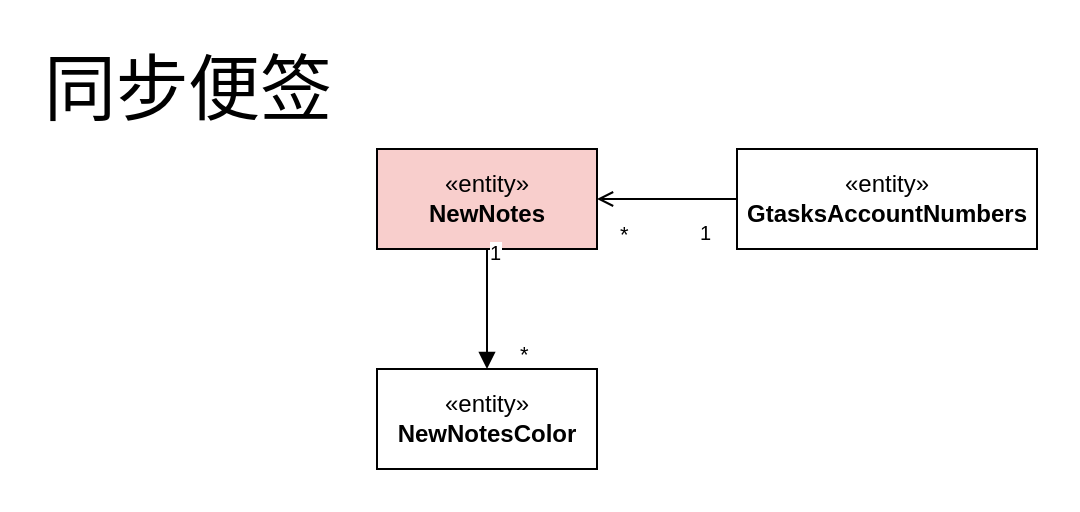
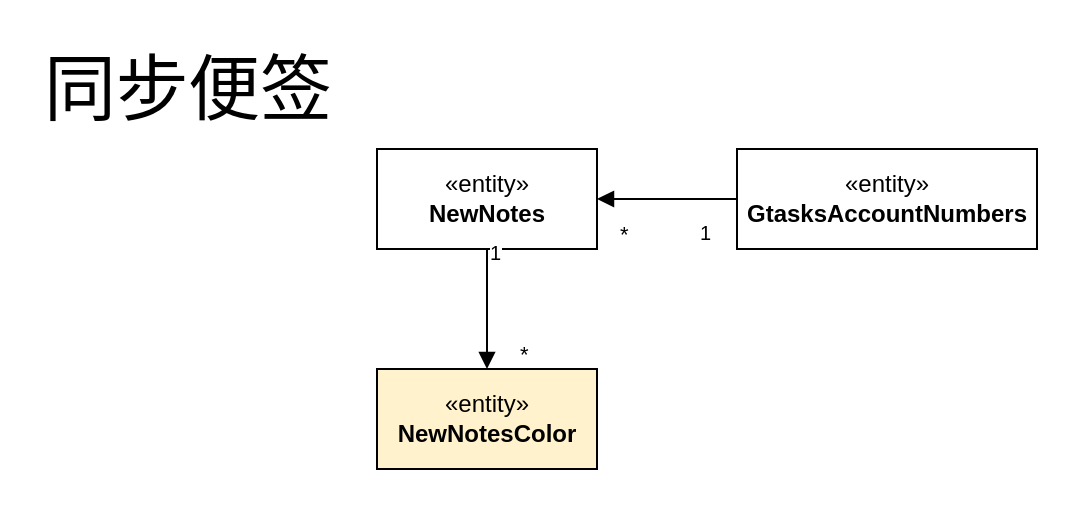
node "«entity» NewNotes": fillcolor #f8cecc -> #ffffff
edge "«entity» GtasksAccountNumbers" -> "«entity» NewNotes": arrowhead open -> block
node "«entity» NewNotesColor": fillcolor #ffffff -> #fff2cc
